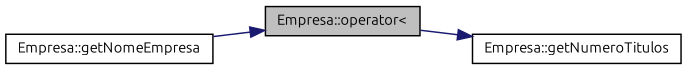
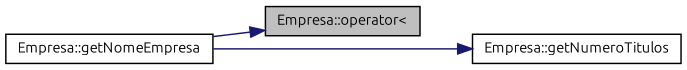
edge "Empresa::operator<" -> "Empresa::getNumeroTitulos": now "Empresa::getNomeEmpresa" -> "Empresa::getNumeroTitulos"
